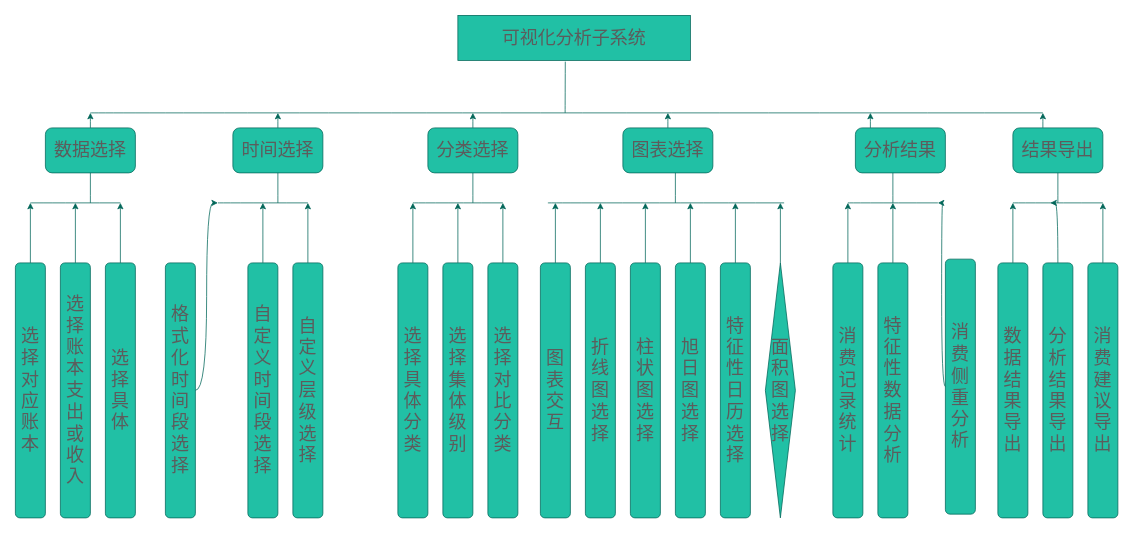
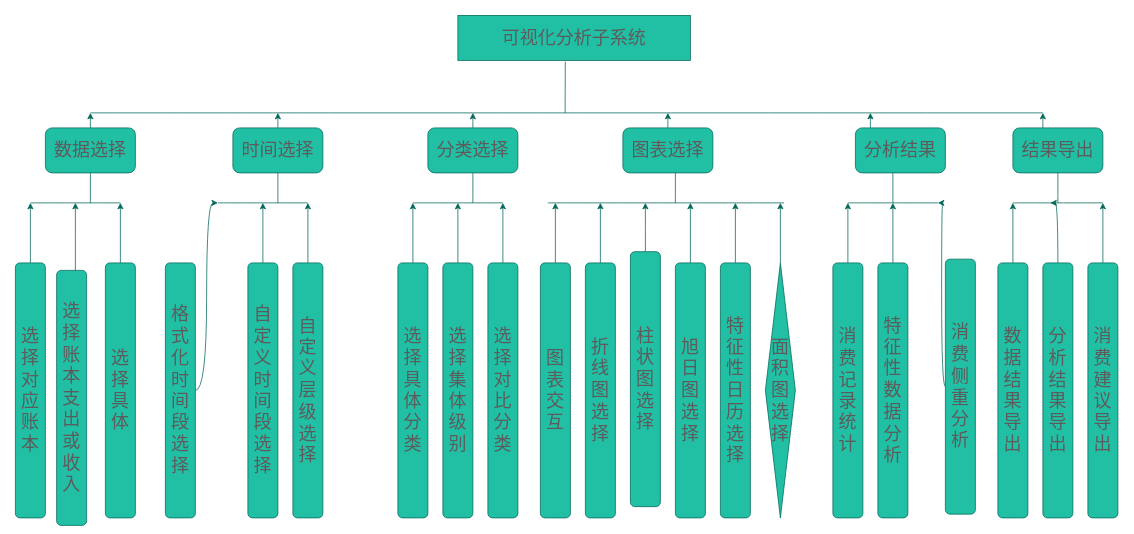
node "选择账本支出或收入": moved (75, 390) -> (72, 398)
node "柱状图选择": moved (645, 390) -> (645, 379)
